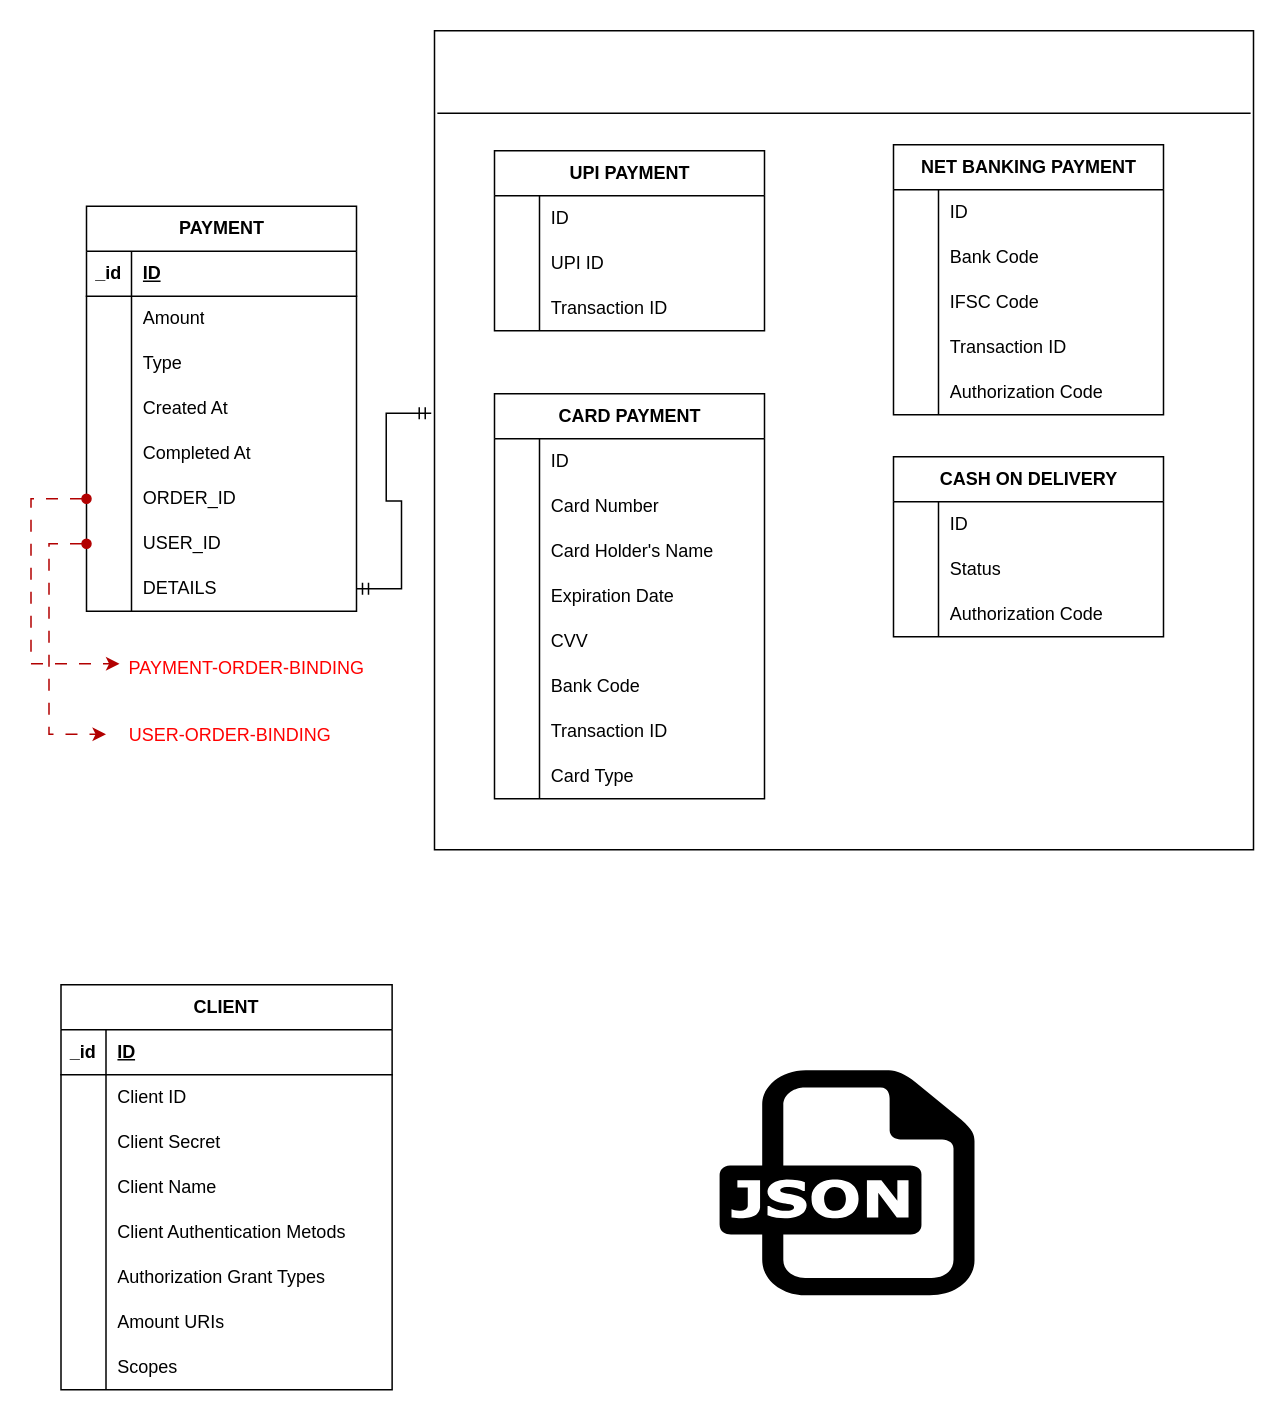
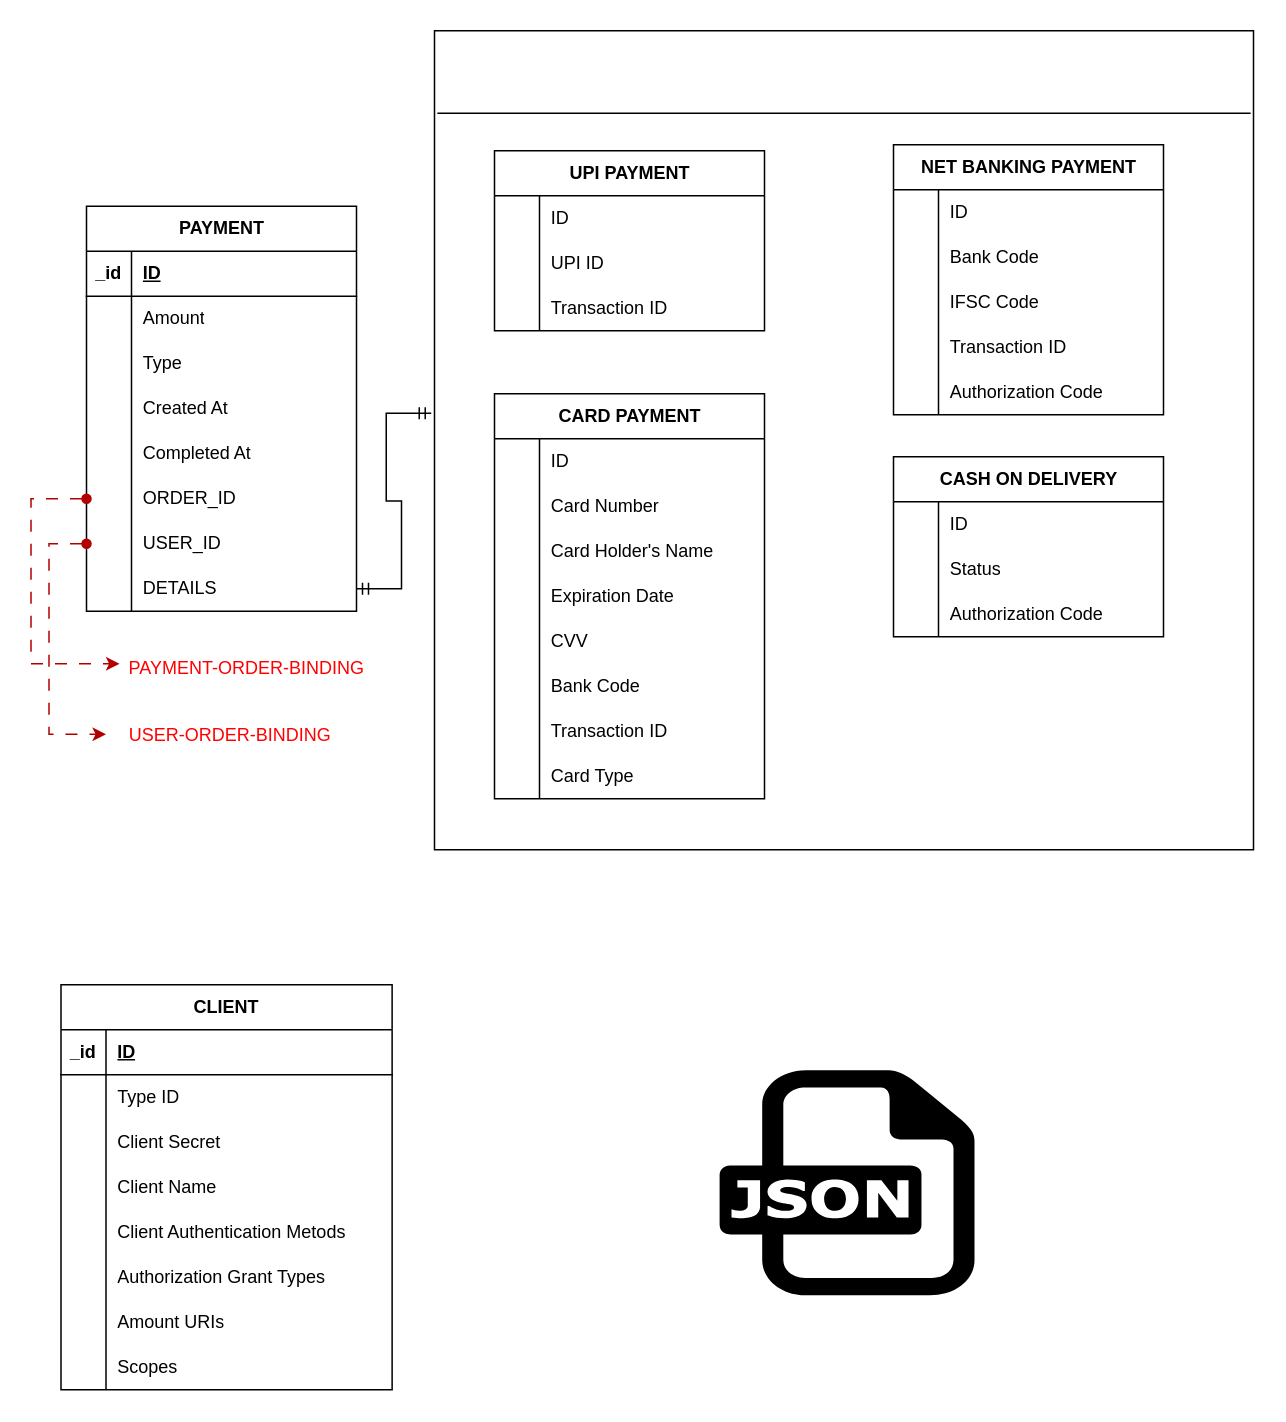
node "Client ID": label "Client ID" -> "Type ID"
